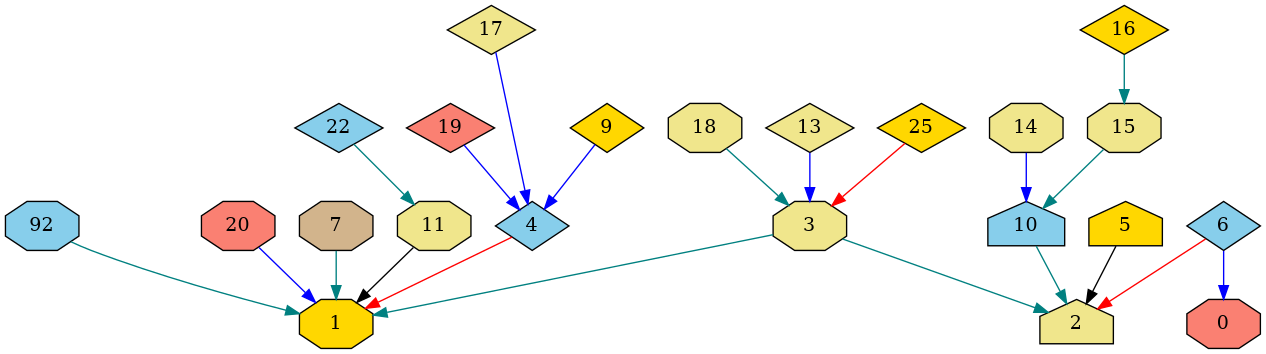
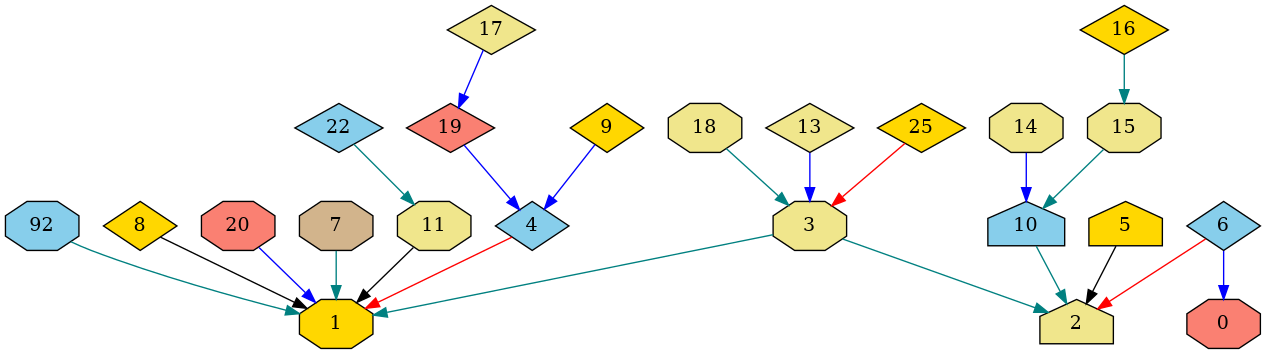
edge "17" -> "4": now "17" -> "19"
node "8": added
